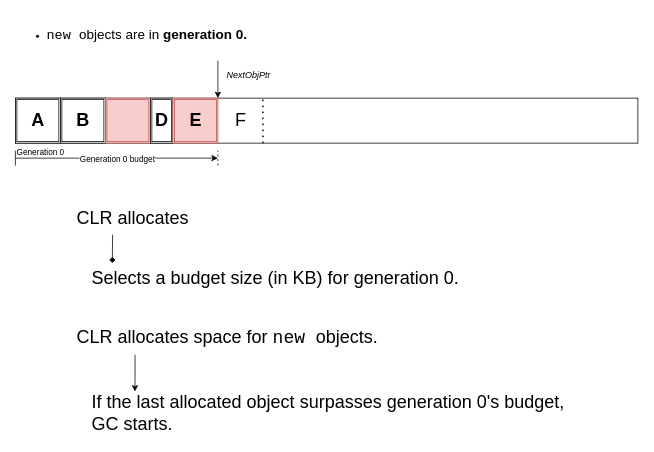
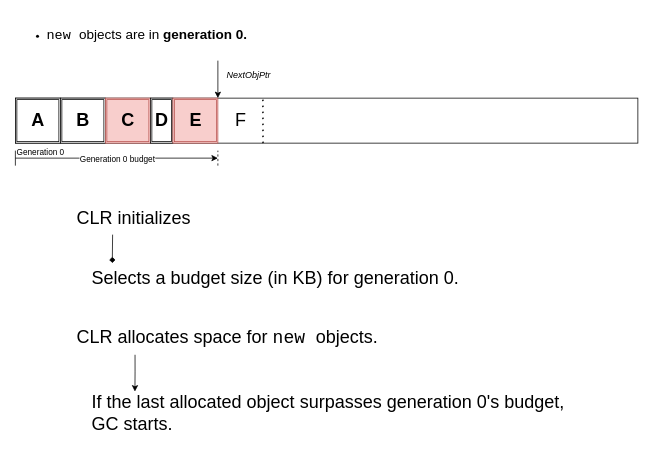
node "C": added
node "CLR allocates": label "CLR allocates" -> "CLR initializes"
